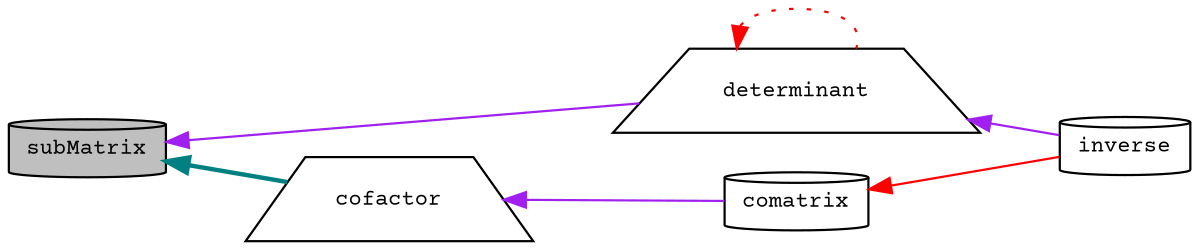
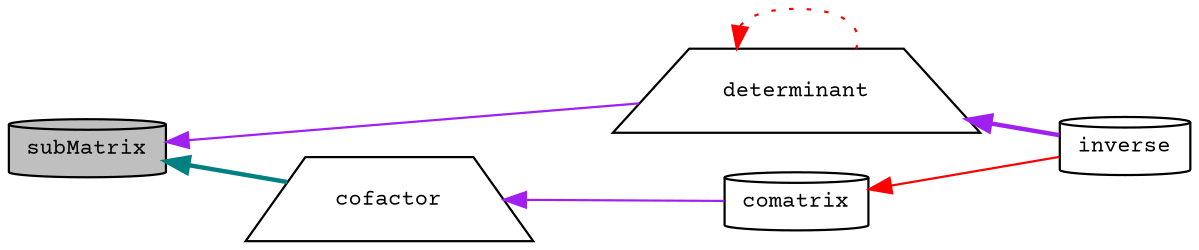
edge "inverse" -> "determinant": style solid -> bold
